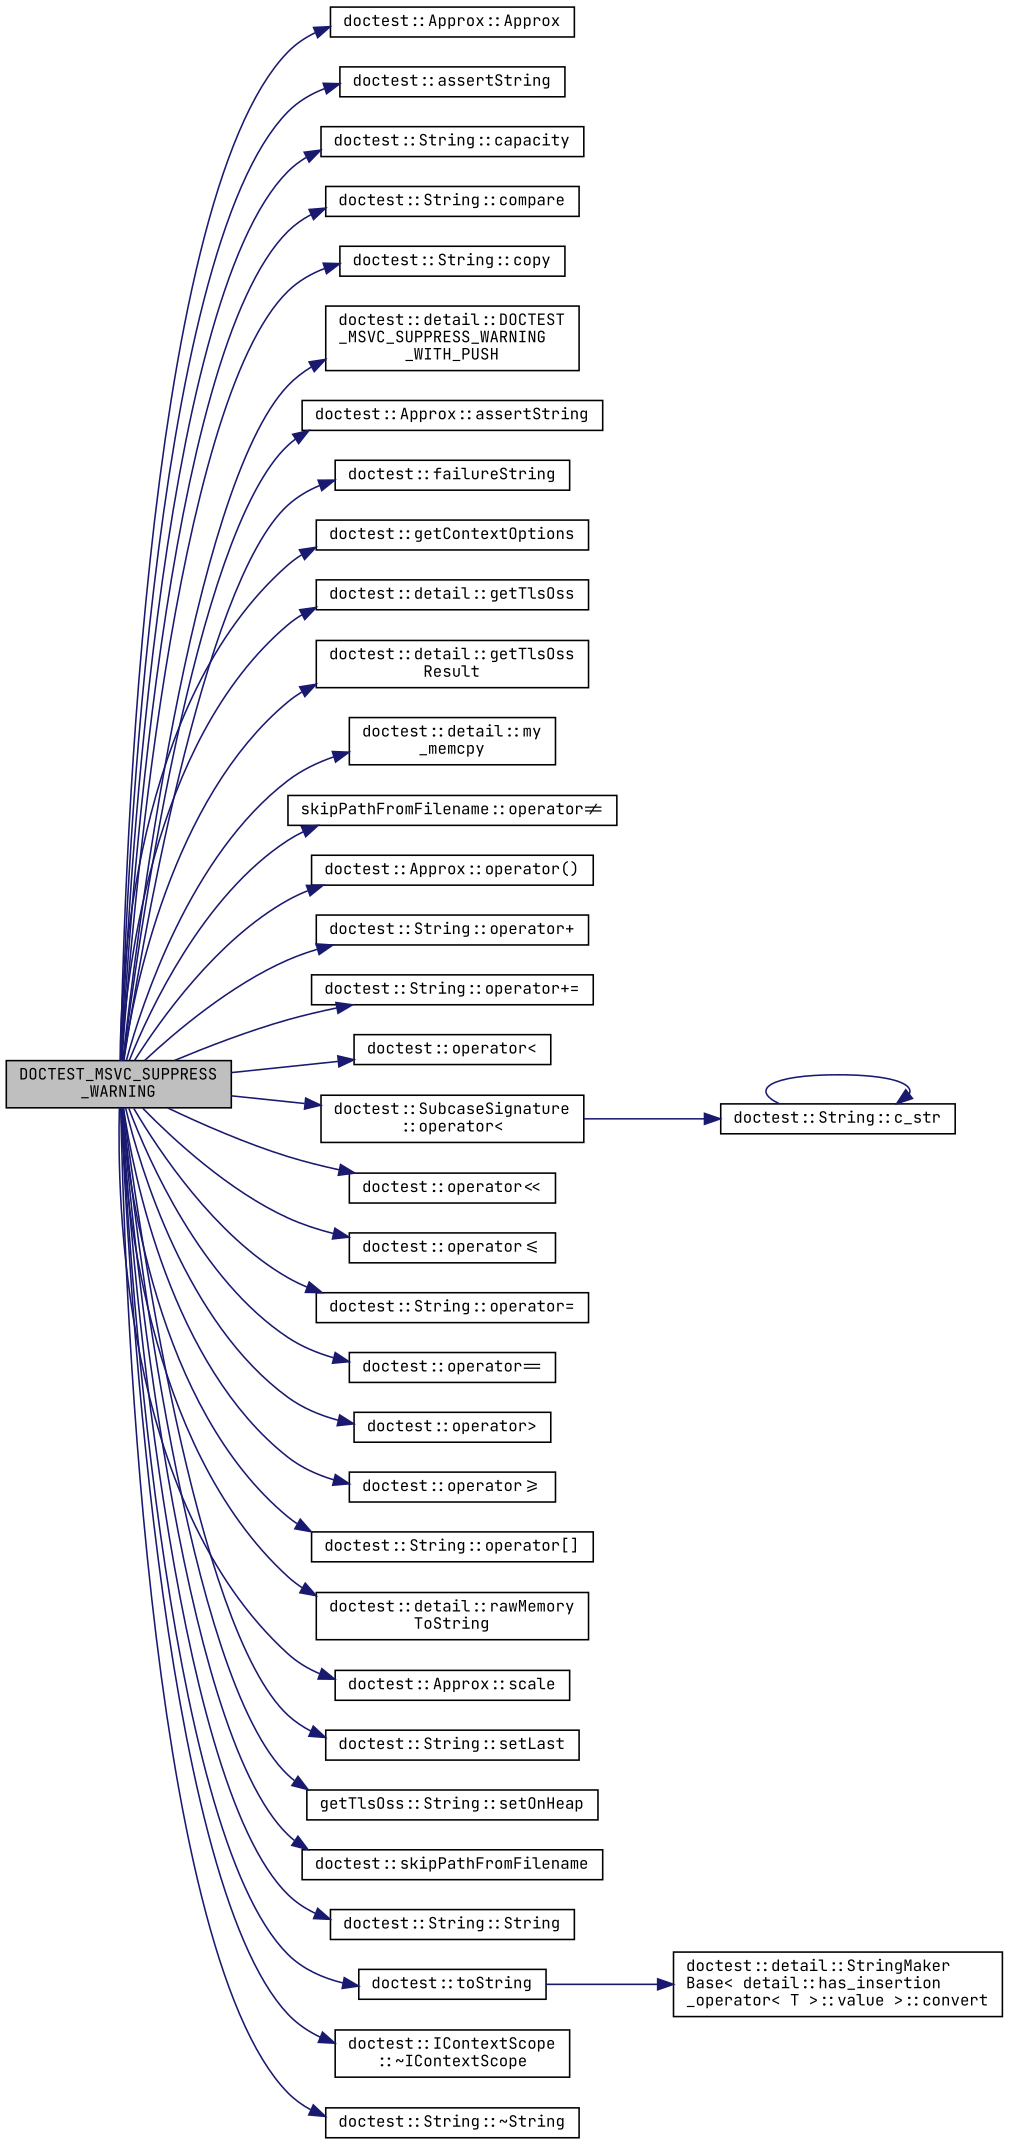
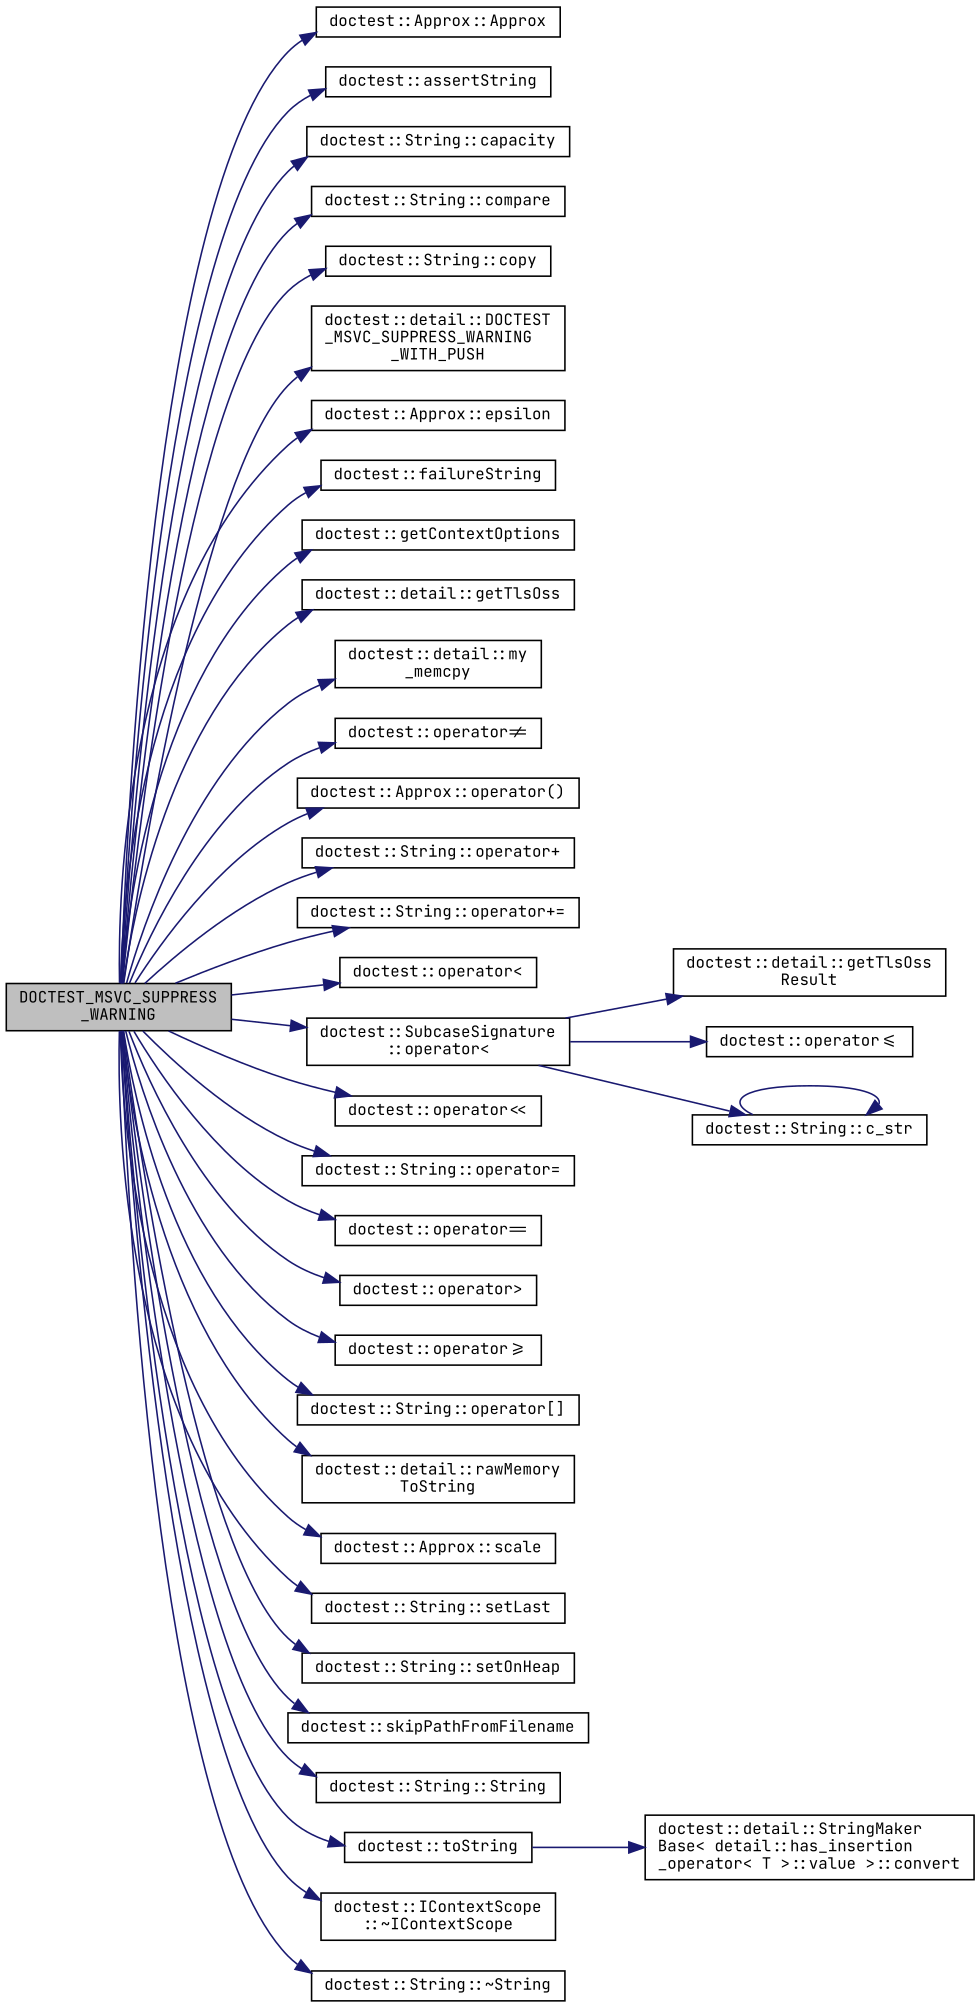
node "doctest::Approx::assertString": label "doctest::Approx::assertString" -> "doctest::Approx::epsilon"
node "skipPathFromFilename::operator!=": label "skipPathFromFilename::operator!=" -> "doctest::operator!="
edge "DOCTEST_MSVC_SUPPRESS _WARNING" -> "doctest::detail::getTlsOss Result": now "doctest::SubcaseSignature ::operator<" -> "doctest::detail::getTlsOss Result"
edge "DOCTEST_MSVC_SUPPRESS _WARNING" -> "doctest::operator<=": now "doctest::SubcaseSignature ::operator<" -> "doctest::operator<="
node "getTlsOss::String::setOnHeap": label "getTlsOss::String::setOnHeap" -> "doctest::String::setOnHeap"
